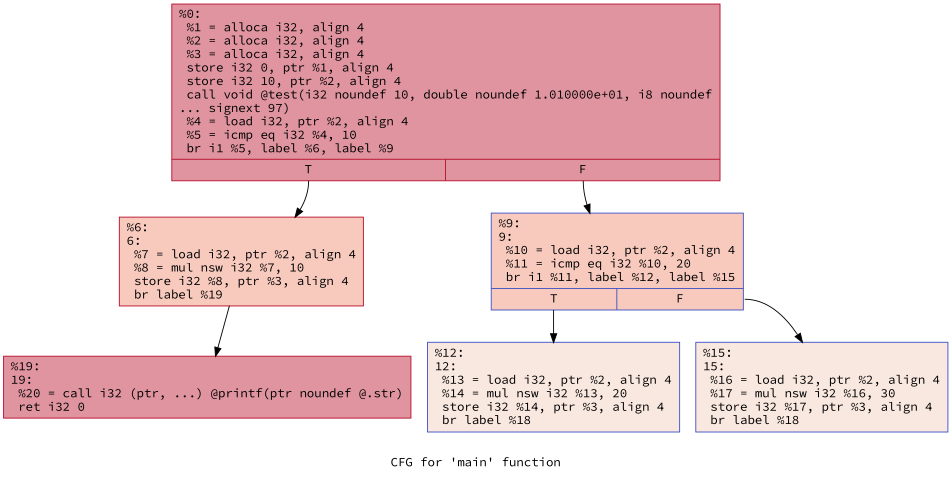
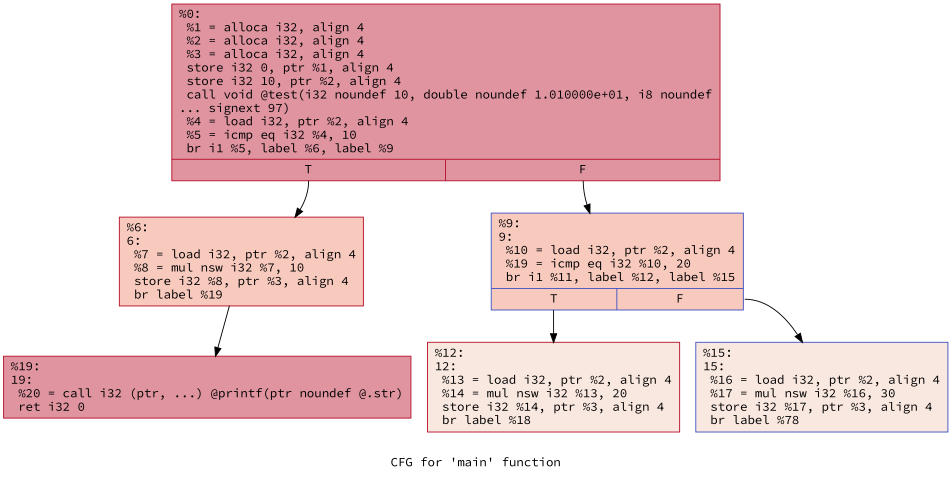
node "%9:": text "%11 = icmp eq i32 %10, 20" -> "%19 = icmp eq i32 %10, 20"
node "%12:": color #3d50c3ff -> #b70d28ff
node "%15:": text "br label %18" -> "br label %78"
